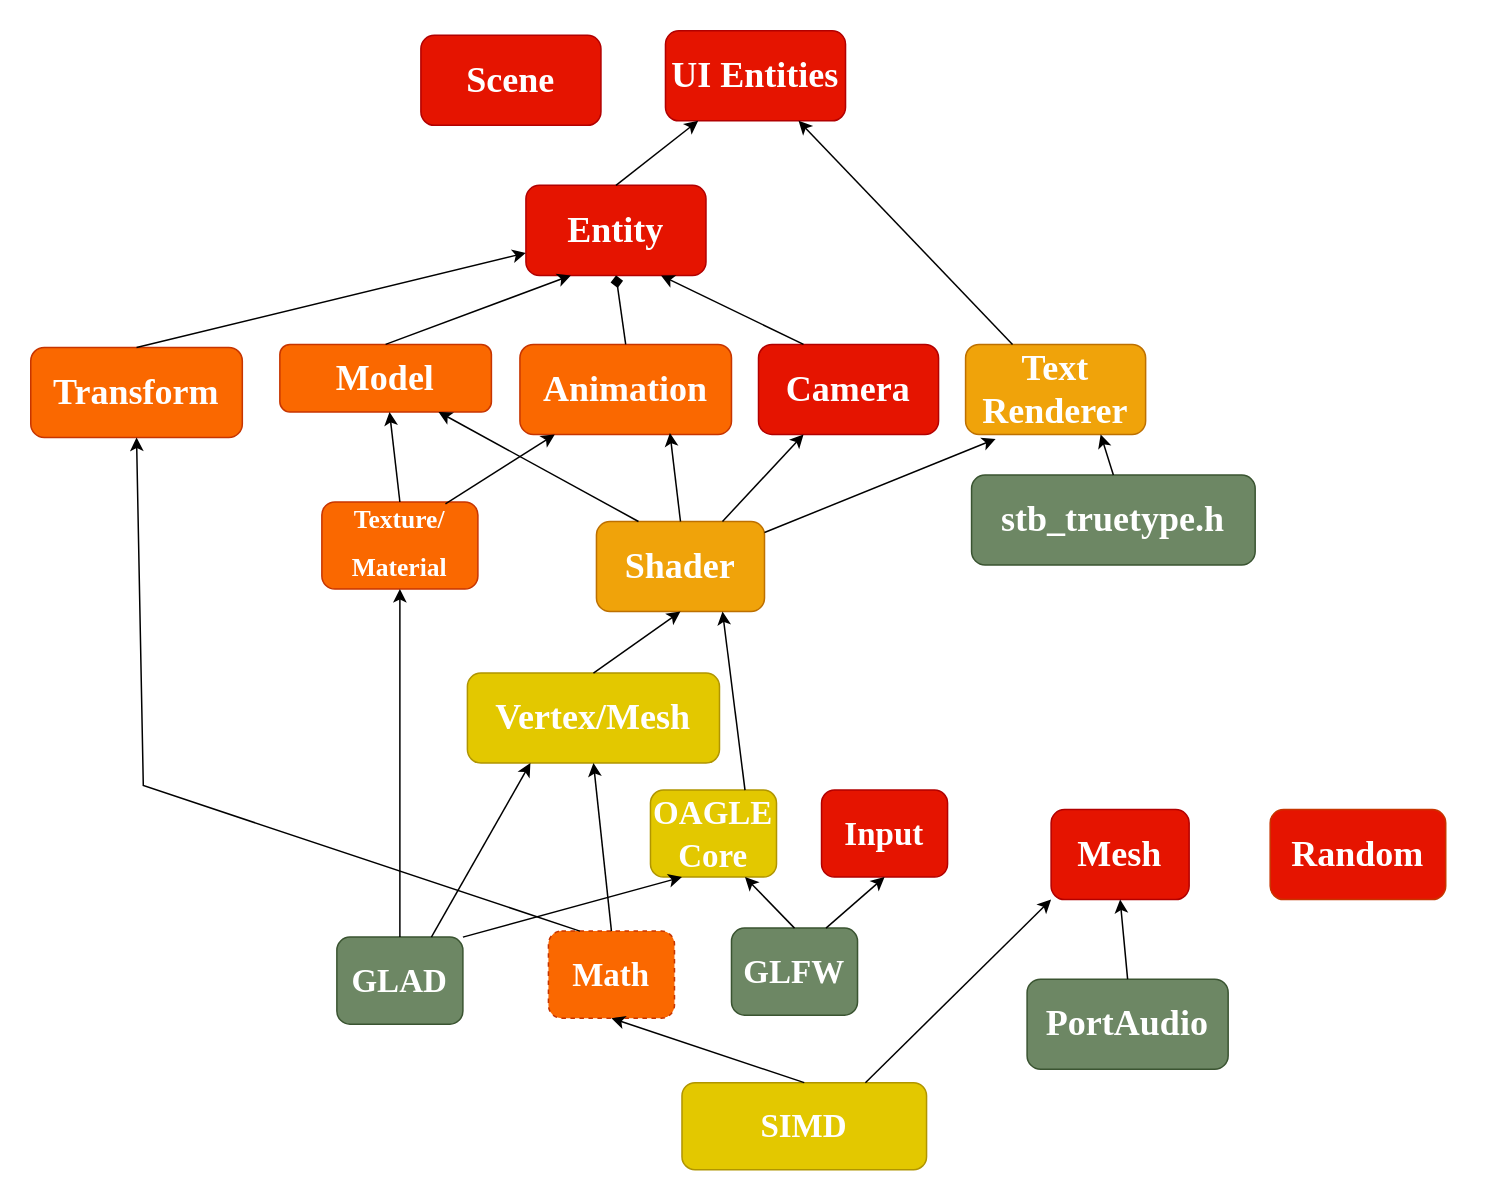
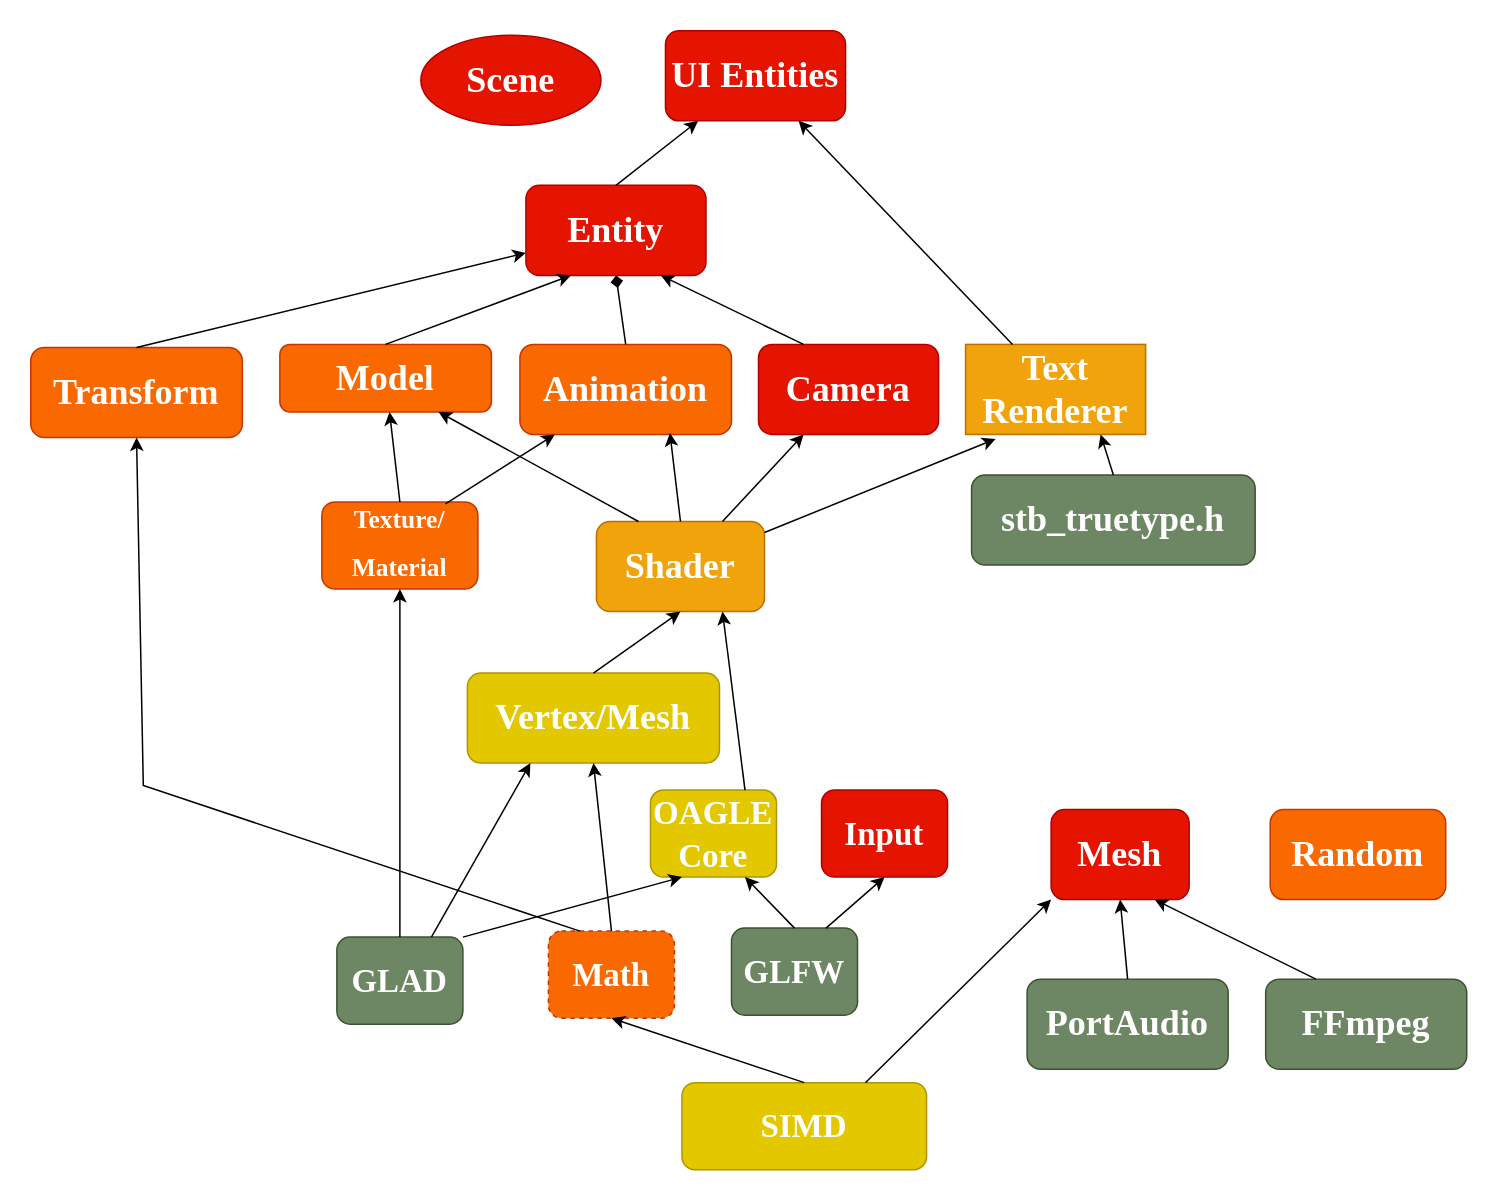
node "Scene": shape rounded rectangle -> ellipse
node "Text Renderer": shape rounded rectangle -> rectangle
node "Random": fillcolor #e51400 -> #fa6800
edge "FFmpeg" -> "Mesh": added
node "FFmpeg": added
